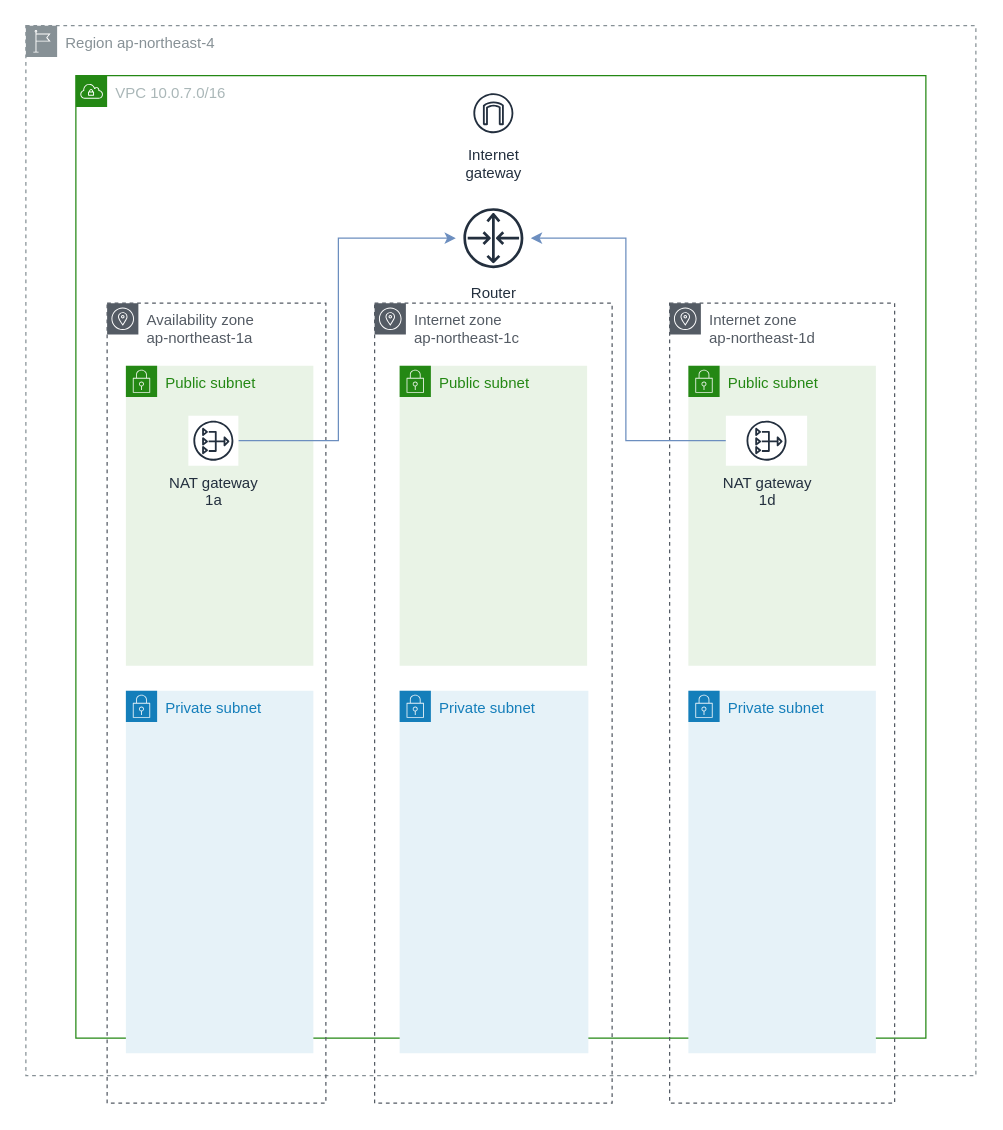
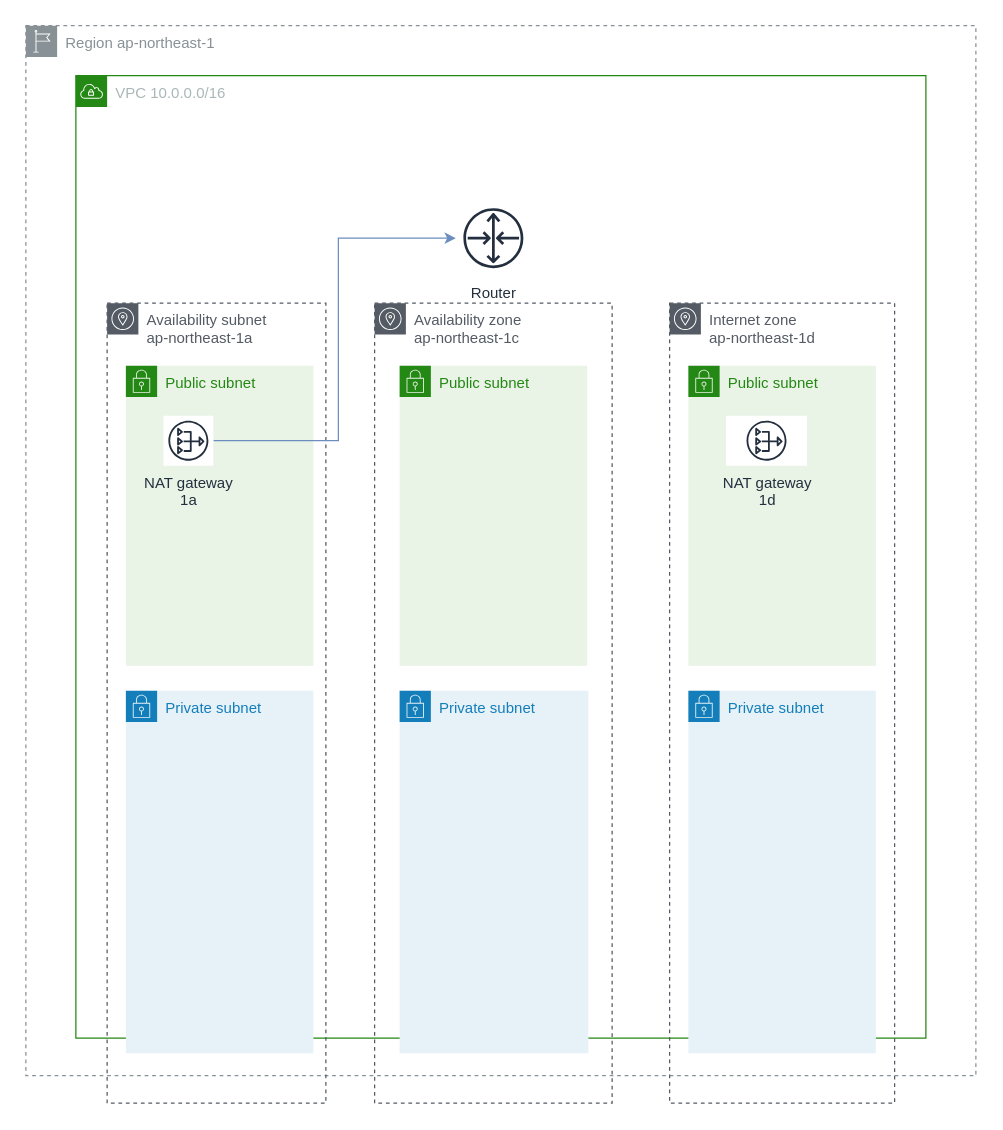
node "Region ap-northeast-4": label "Region ap-northeast-4" -> "Region ap-northeast-1"
node "VPC 10.0.7.0/16": label "VPC 10.0.7.0/16" -> "VPC 10.0.0.0/16"
node "Internet gateway": removed
node "Availability zone ap-northeast-1a": label "Availability zone ap-northeast-1a" -> "Availability subnet ap-northeast-1a"
node "Internet zone ap-northeast-1c": label "Internet zone ap-northeast-1c" -> "Availability zone ap-northeast-1c"
edge "NAT gateway 1d" -> "Router": removed
node "NAT gateway 1a": moved (213, 441) -> (188, 441)
